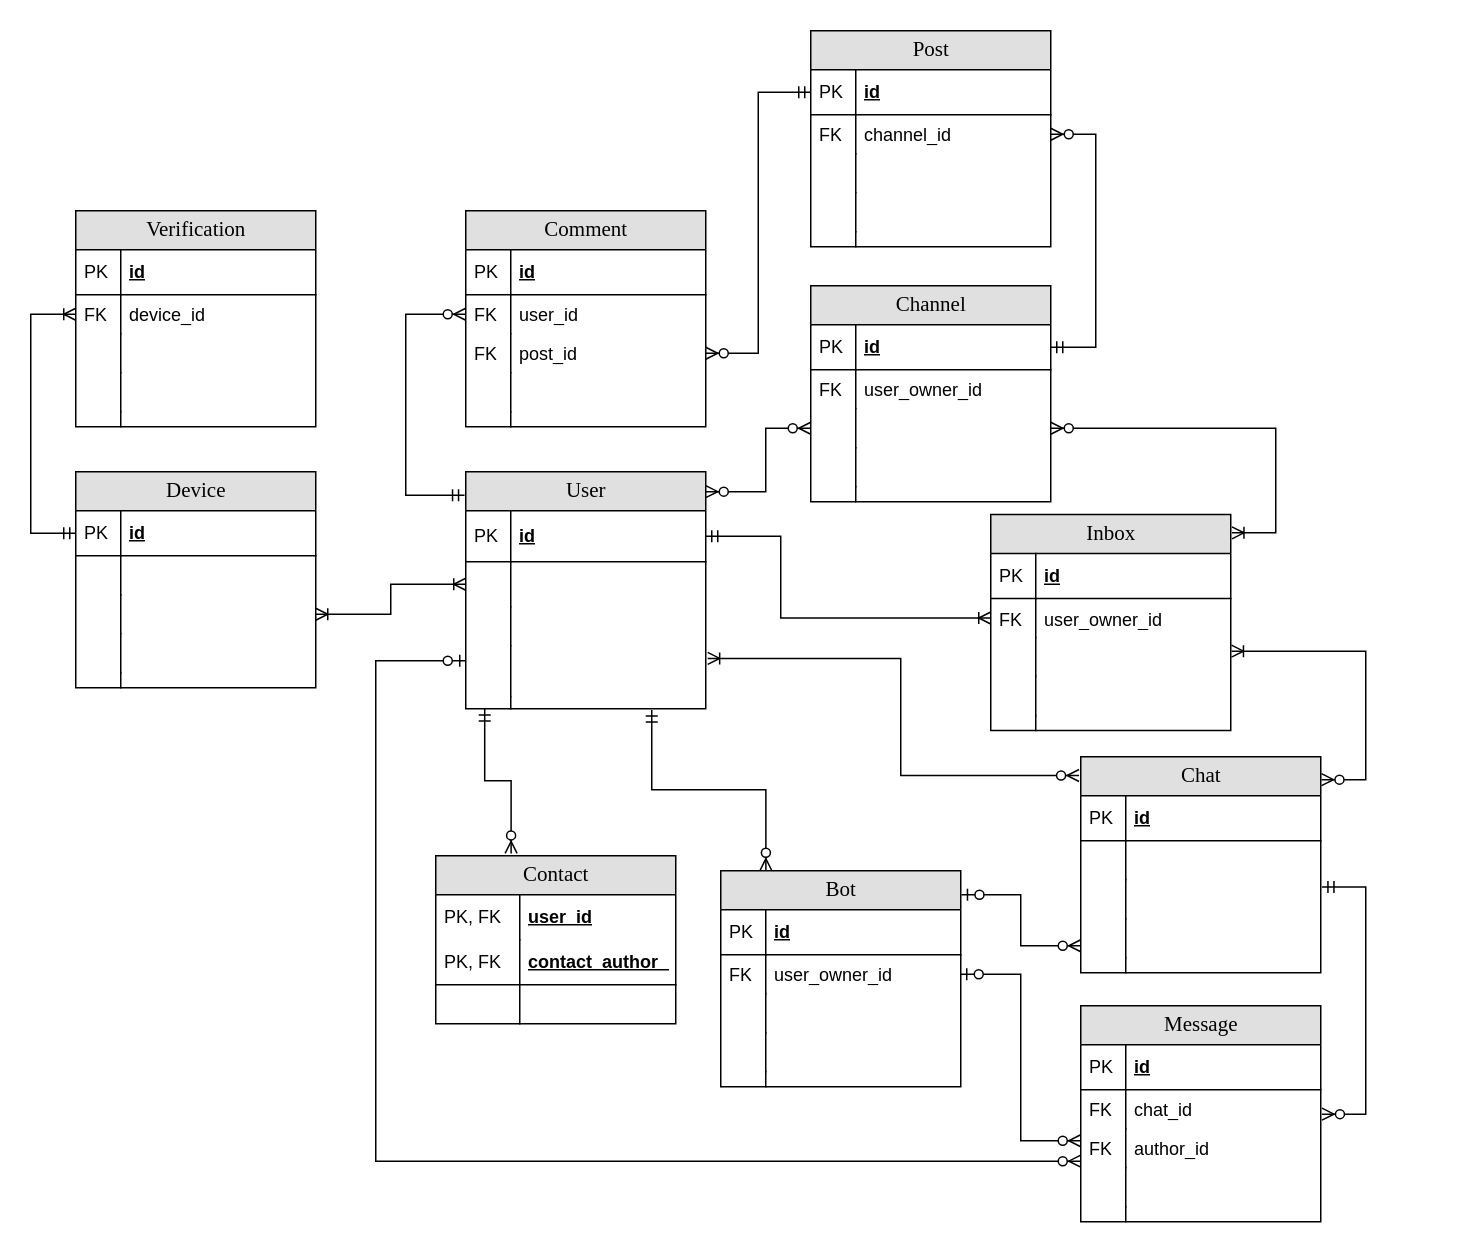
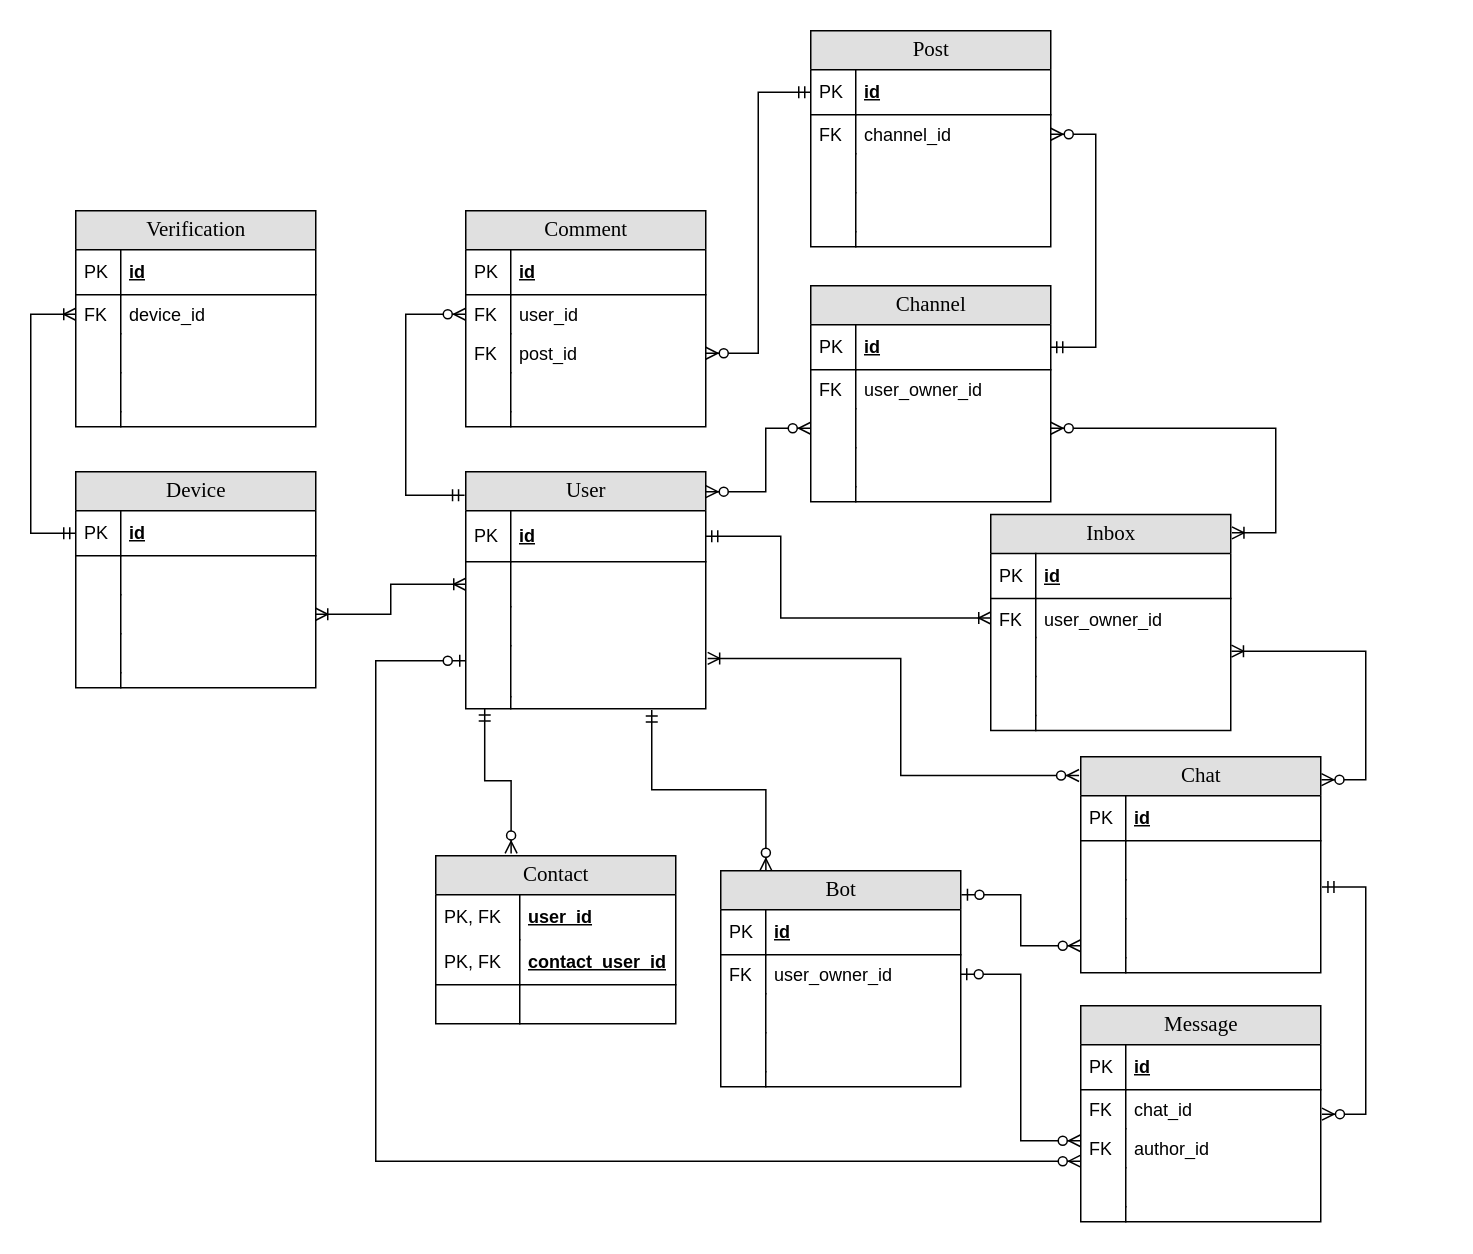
node "contact_author_id": label "contact_author_id" -> "contact_user_id"
